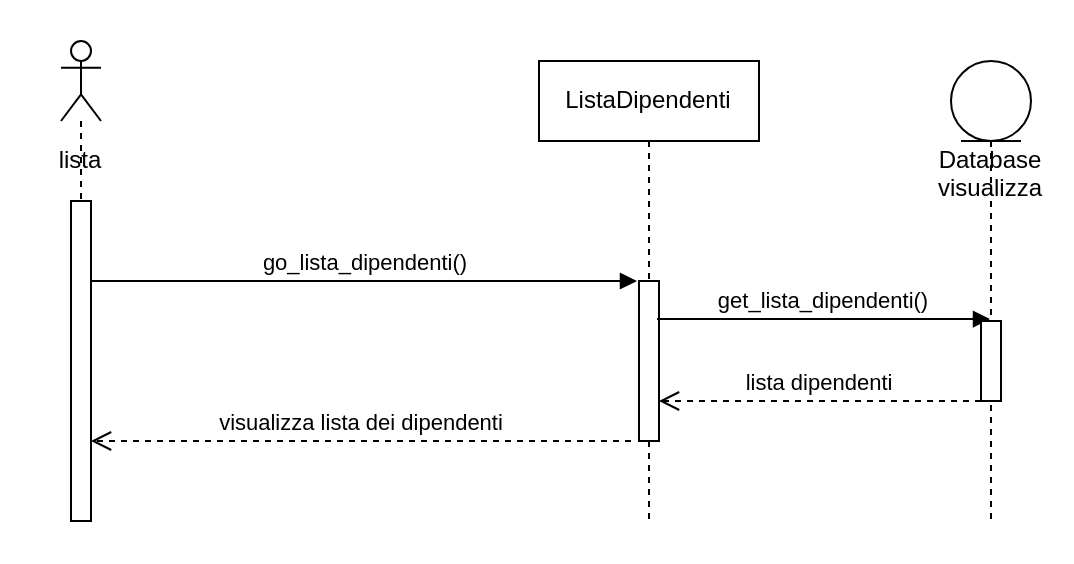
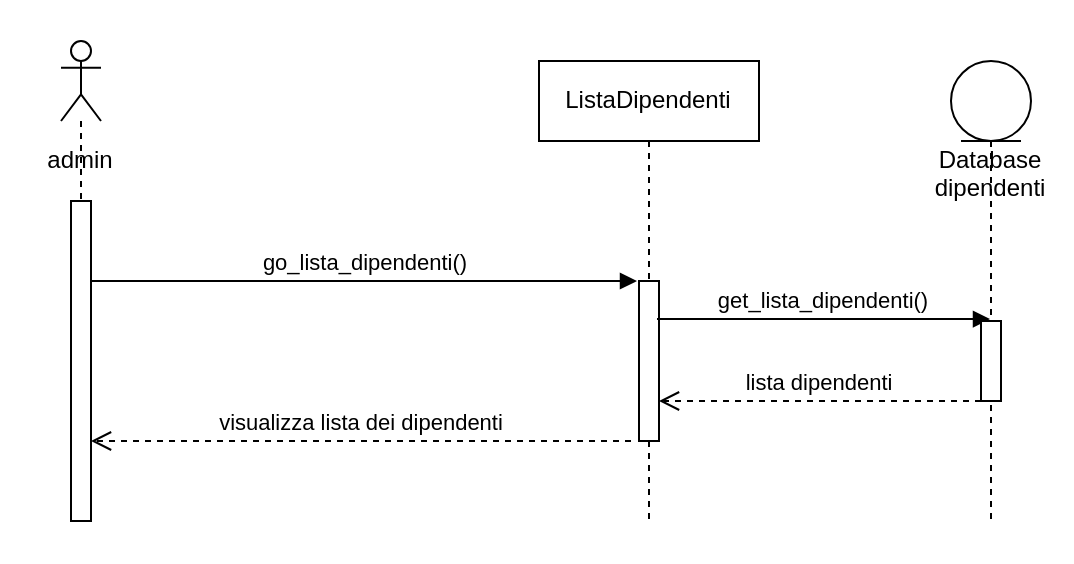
node "lista": label "lista" -> "admin"
node "Database visualizza": label "Database visualizza" -> "Database dipendenti"
